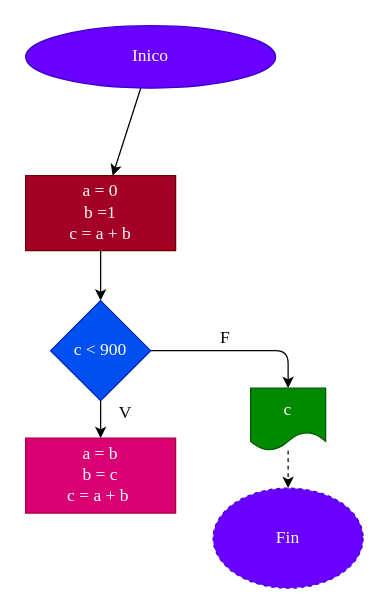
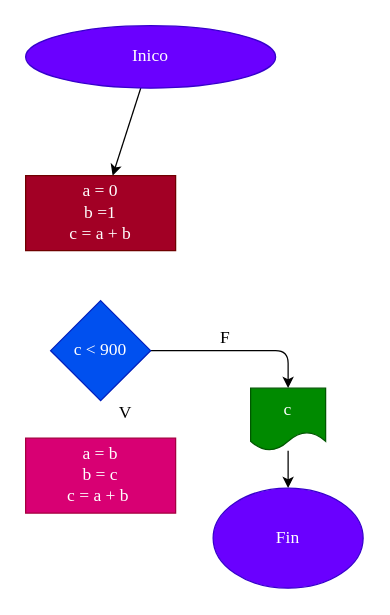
edge "a = 0 b =1 c = a + b" -> "c < 900": removed
edge "c < 900" -> "a = b b = c c = a + b": removed
edge "c" -> "Fin": style dashed -> solid
node "Fin": style dashed -> solid
